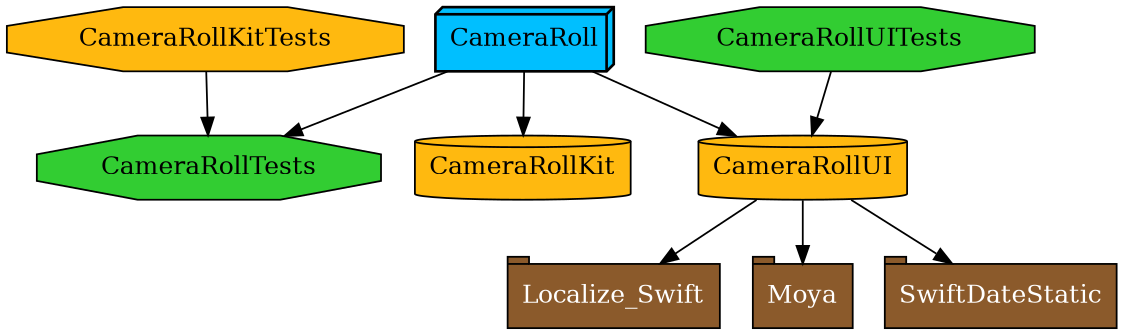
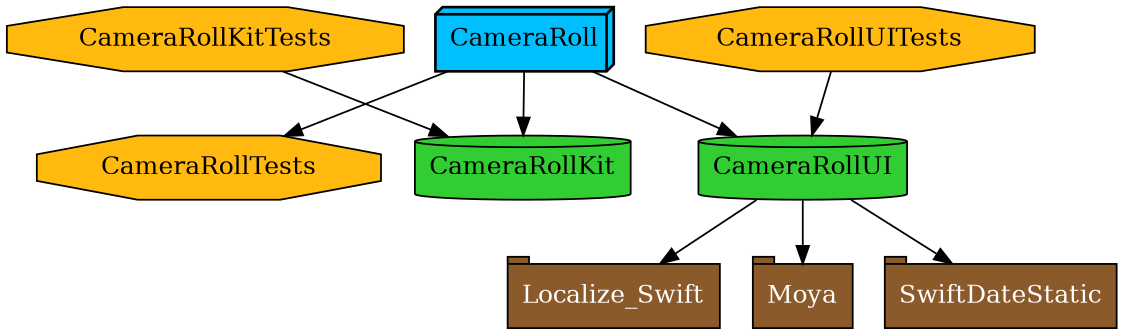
node "CameraRollUITests": fillcolor limegreen -> darkgoldenrod1
edge "CameraRollKitTests" -> "CameraRollTests": now "CameraRollKitTests" -> "CameraRollKit"
node "CameraRollTests": fillcolor limegreen -> darkgoldenrod1
node "CameraRollKit": fillcolor darkgoldenrod1 -> limegreen
node "CameraRollUI": fillcolor darkgoldenrod1 -> limegreen
